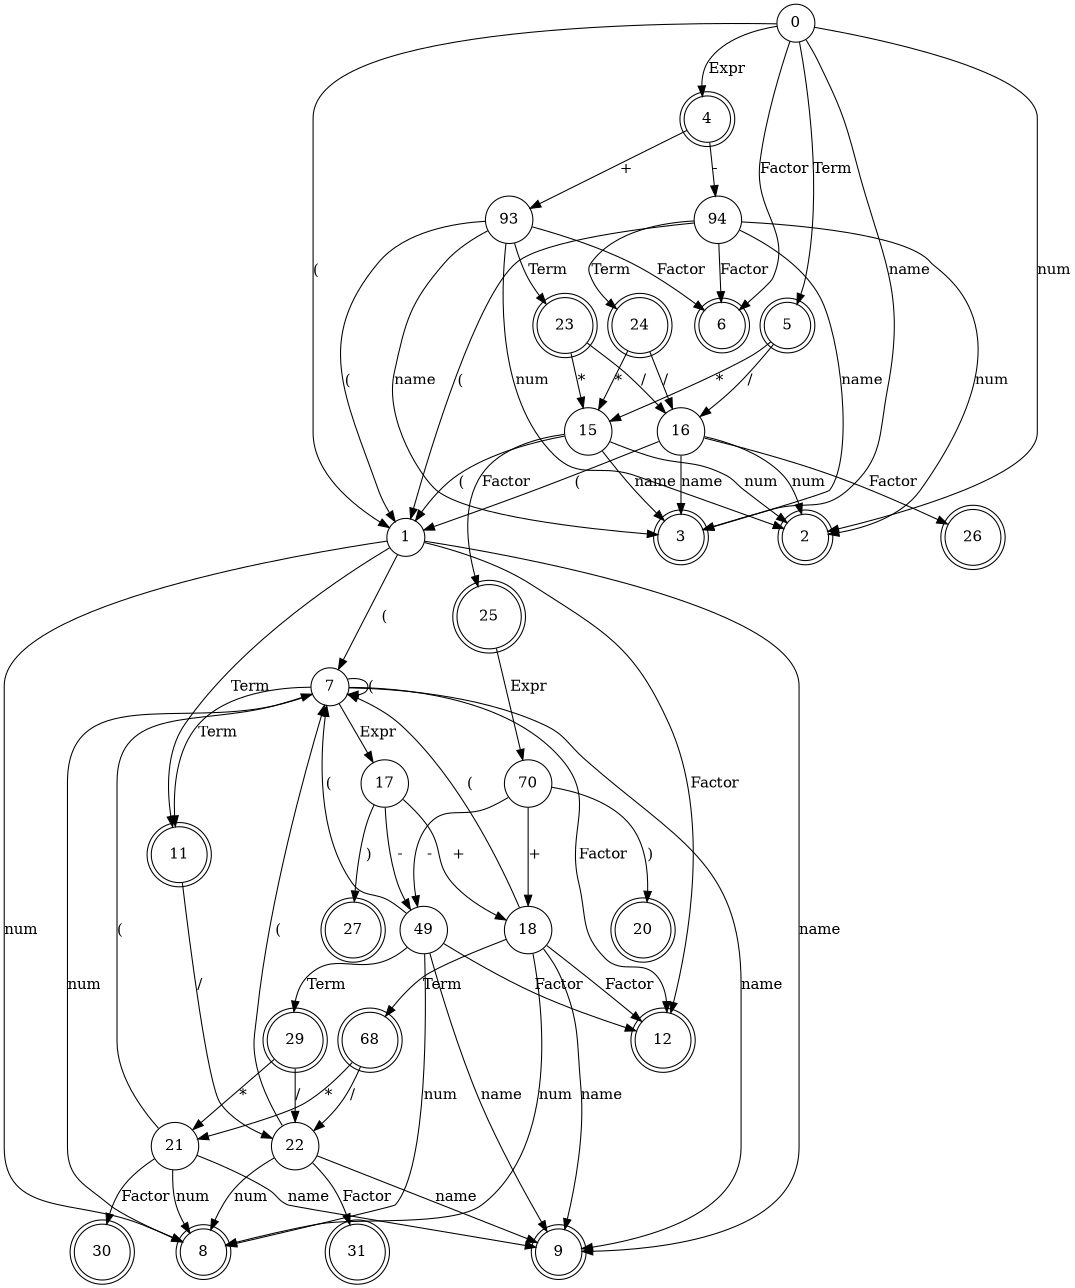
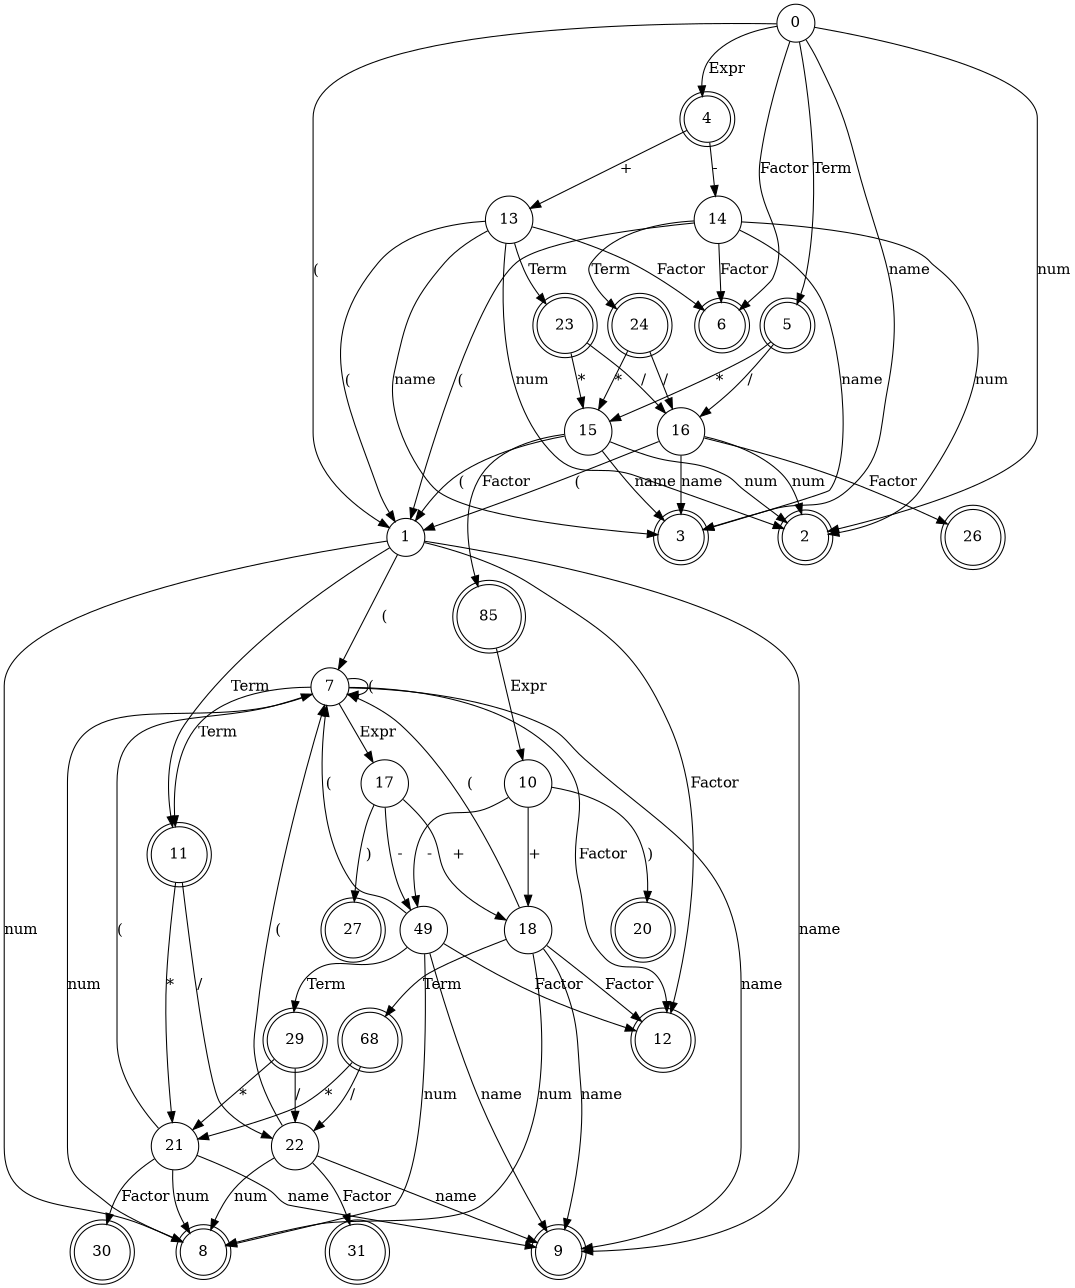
node "93": label "93" -> "13"
node "94": label "94" -> "14"
node "25": label "25" -> "85"
node "70": label "70" -> "10"
edge "11" -> "21": added, label "*"
